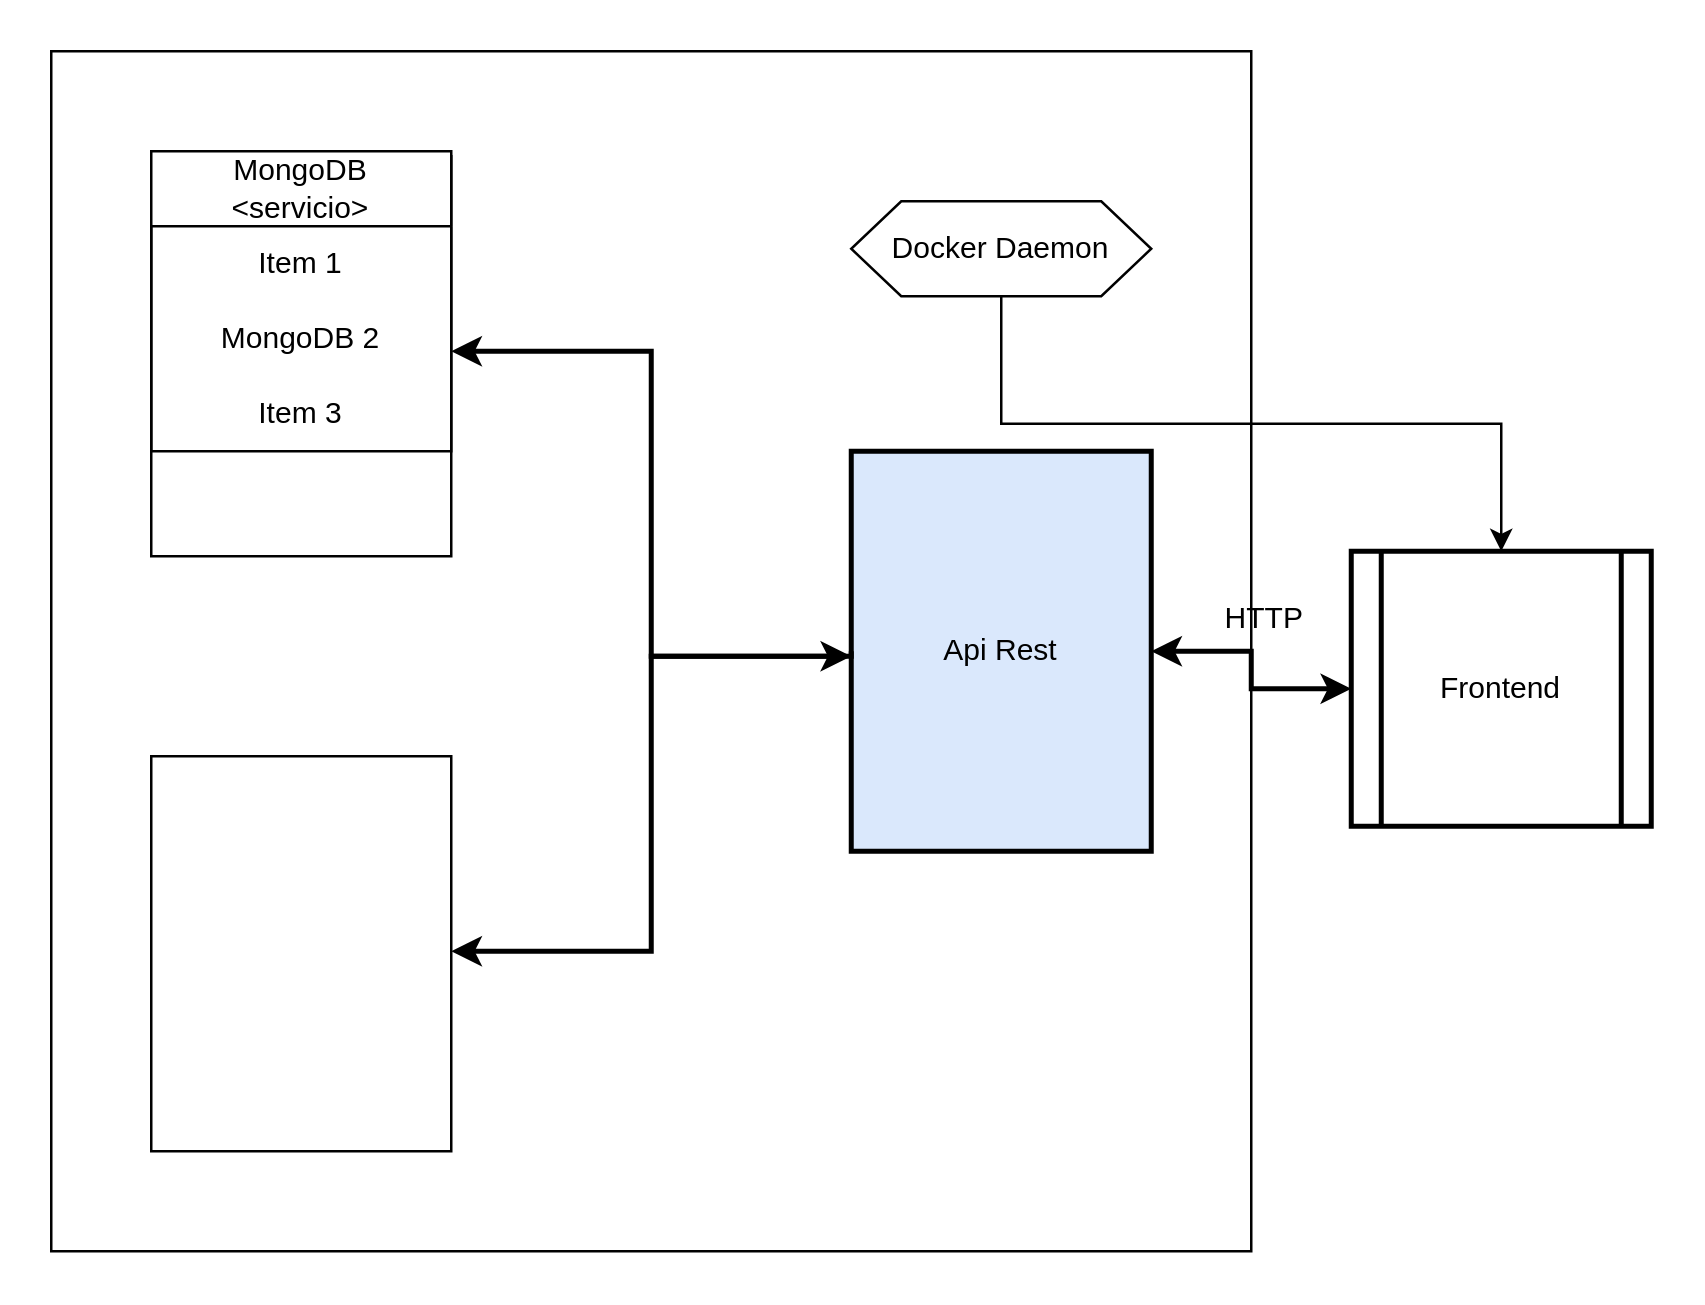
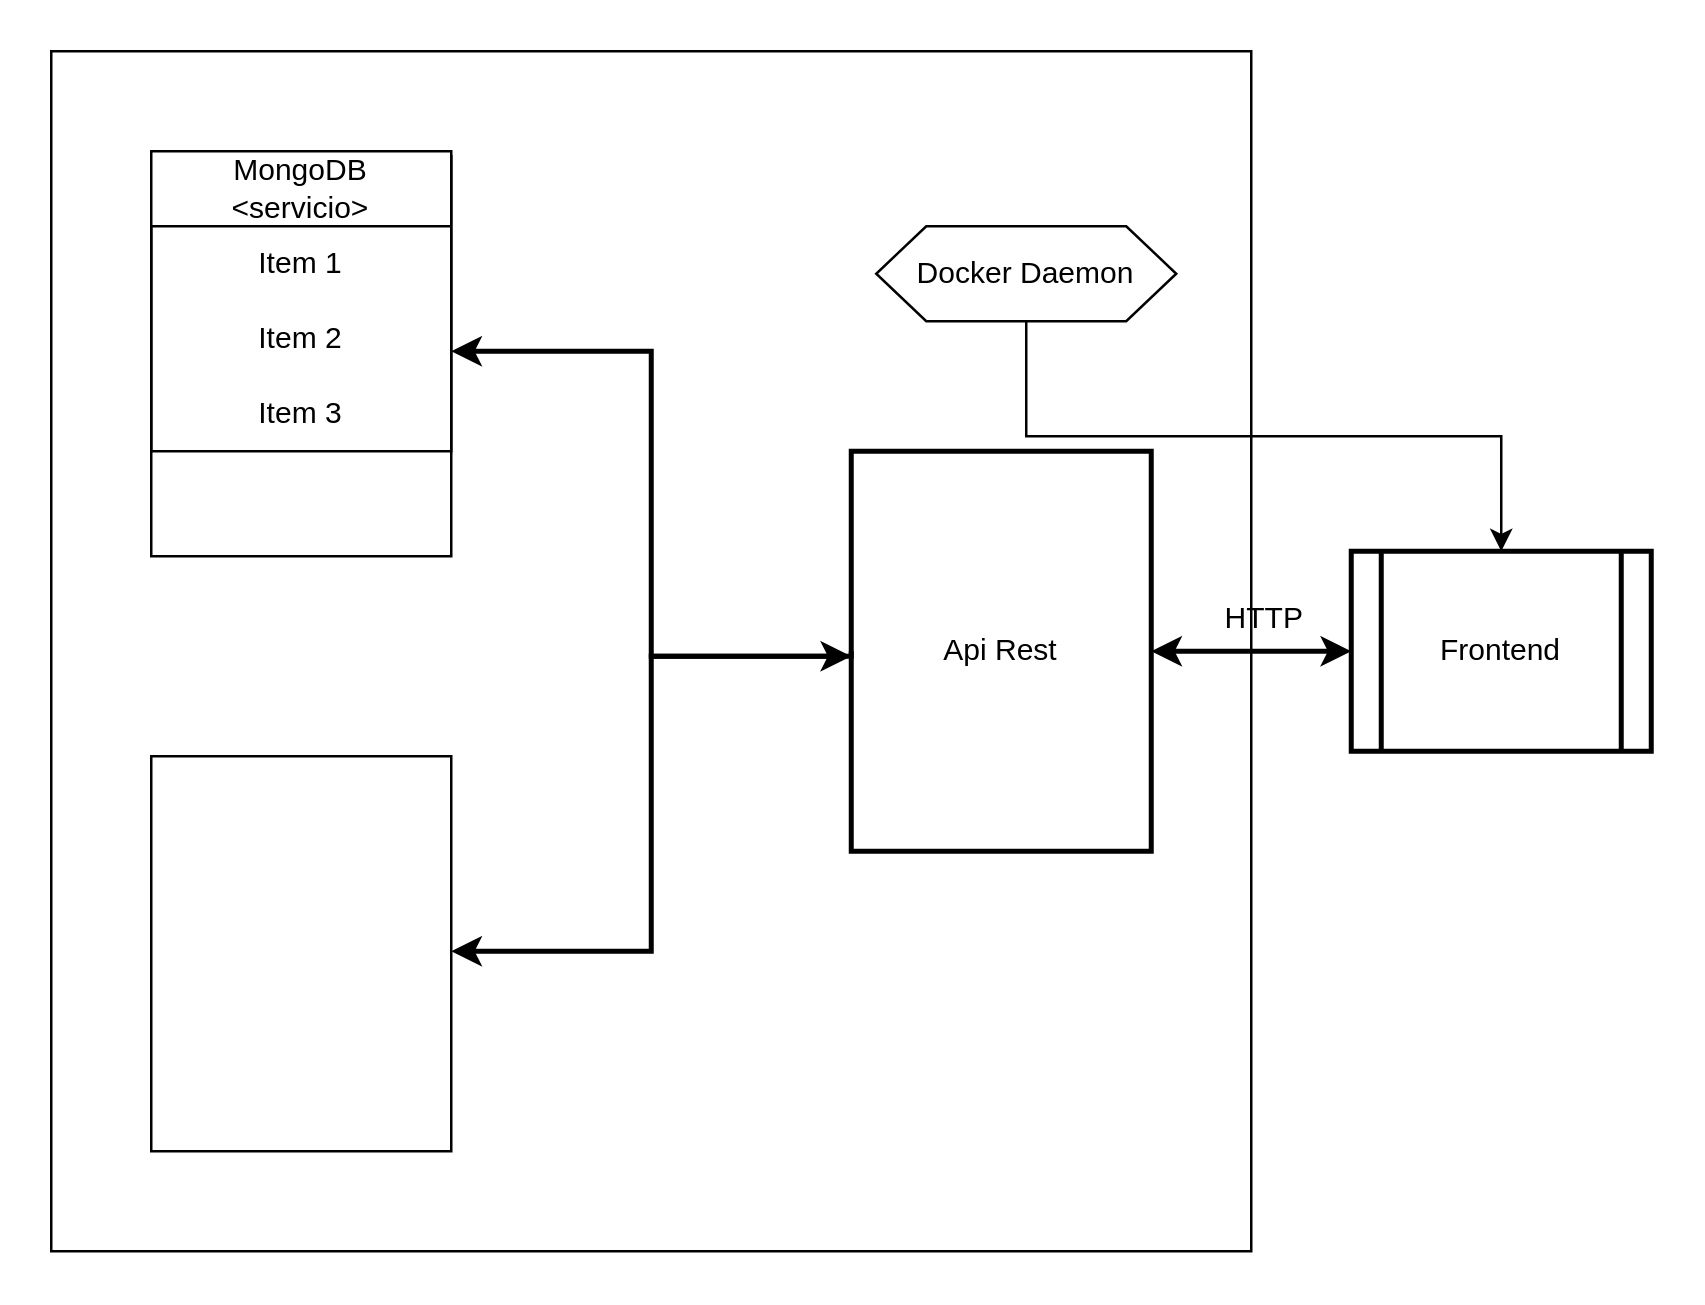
node "Docker Daemon": moved (1001, 249) -> (1026, 274)
node "MongoDB 2": label "MongoDB 2" -> "Item 2"
node "Api Rest": fillcolor #dae8fc -> #ffffff
node "Frontend": size 300x275 -> 300x200
